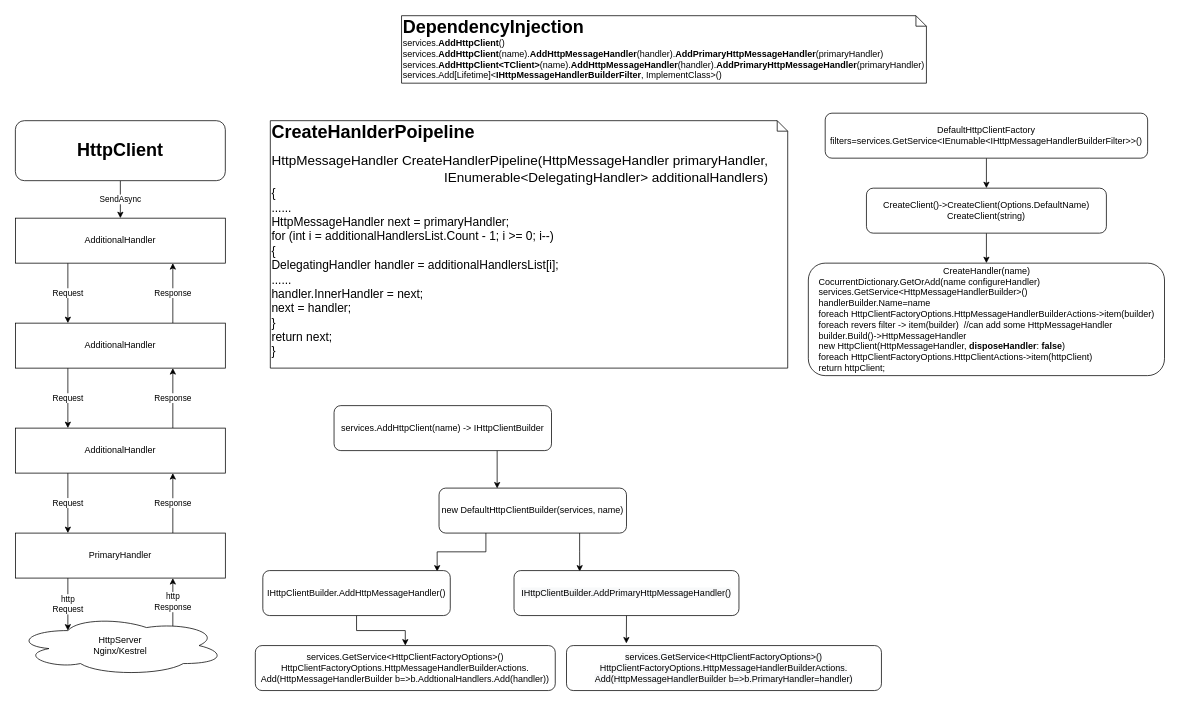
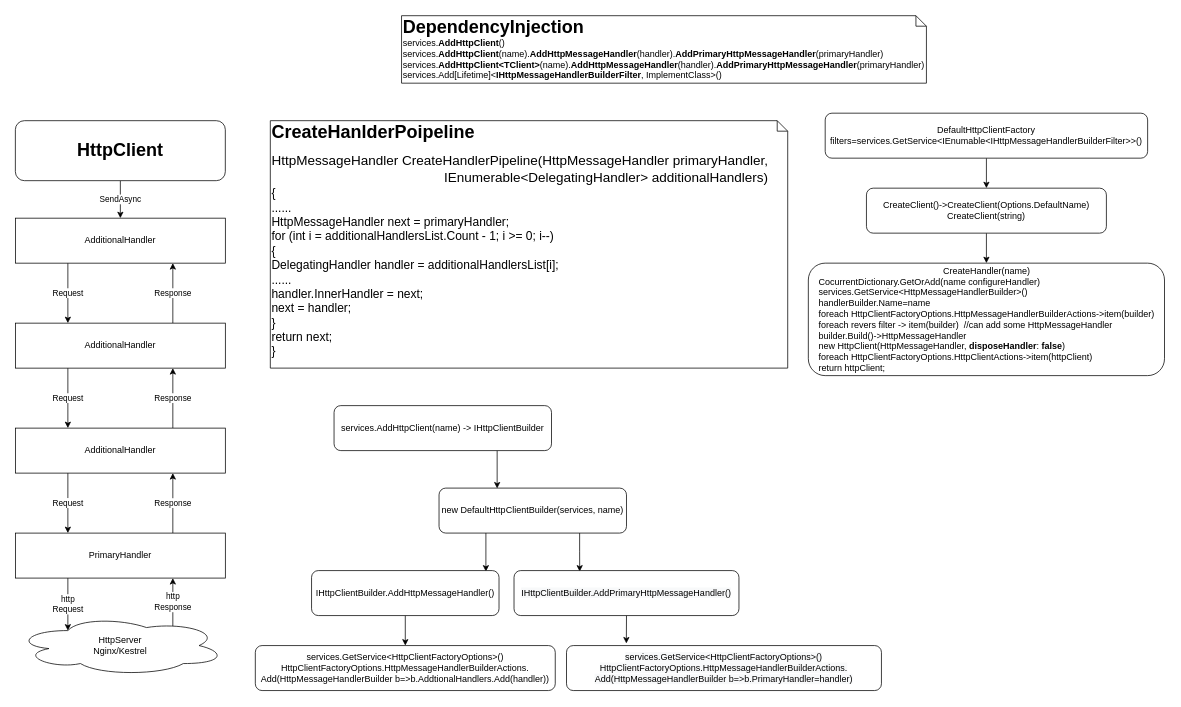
node "IHttpClientBuilder.AddHttpMessageHandler()": moved (357, 593) -> (405, 593)
